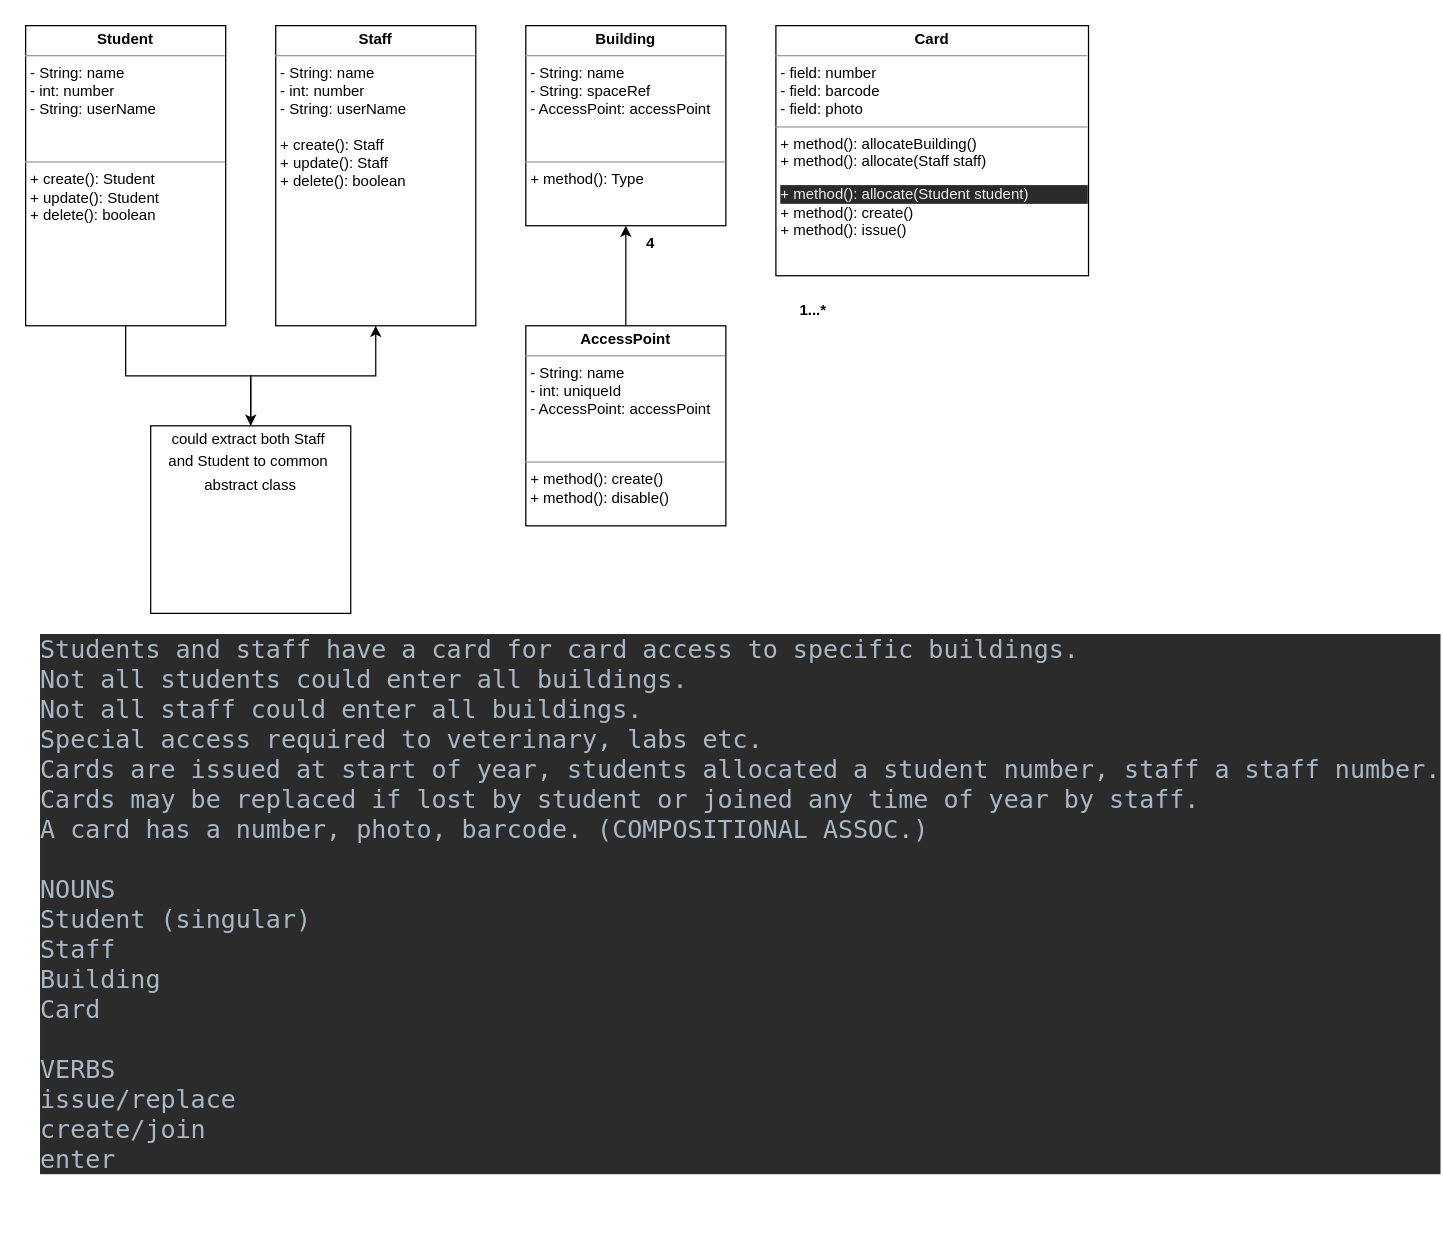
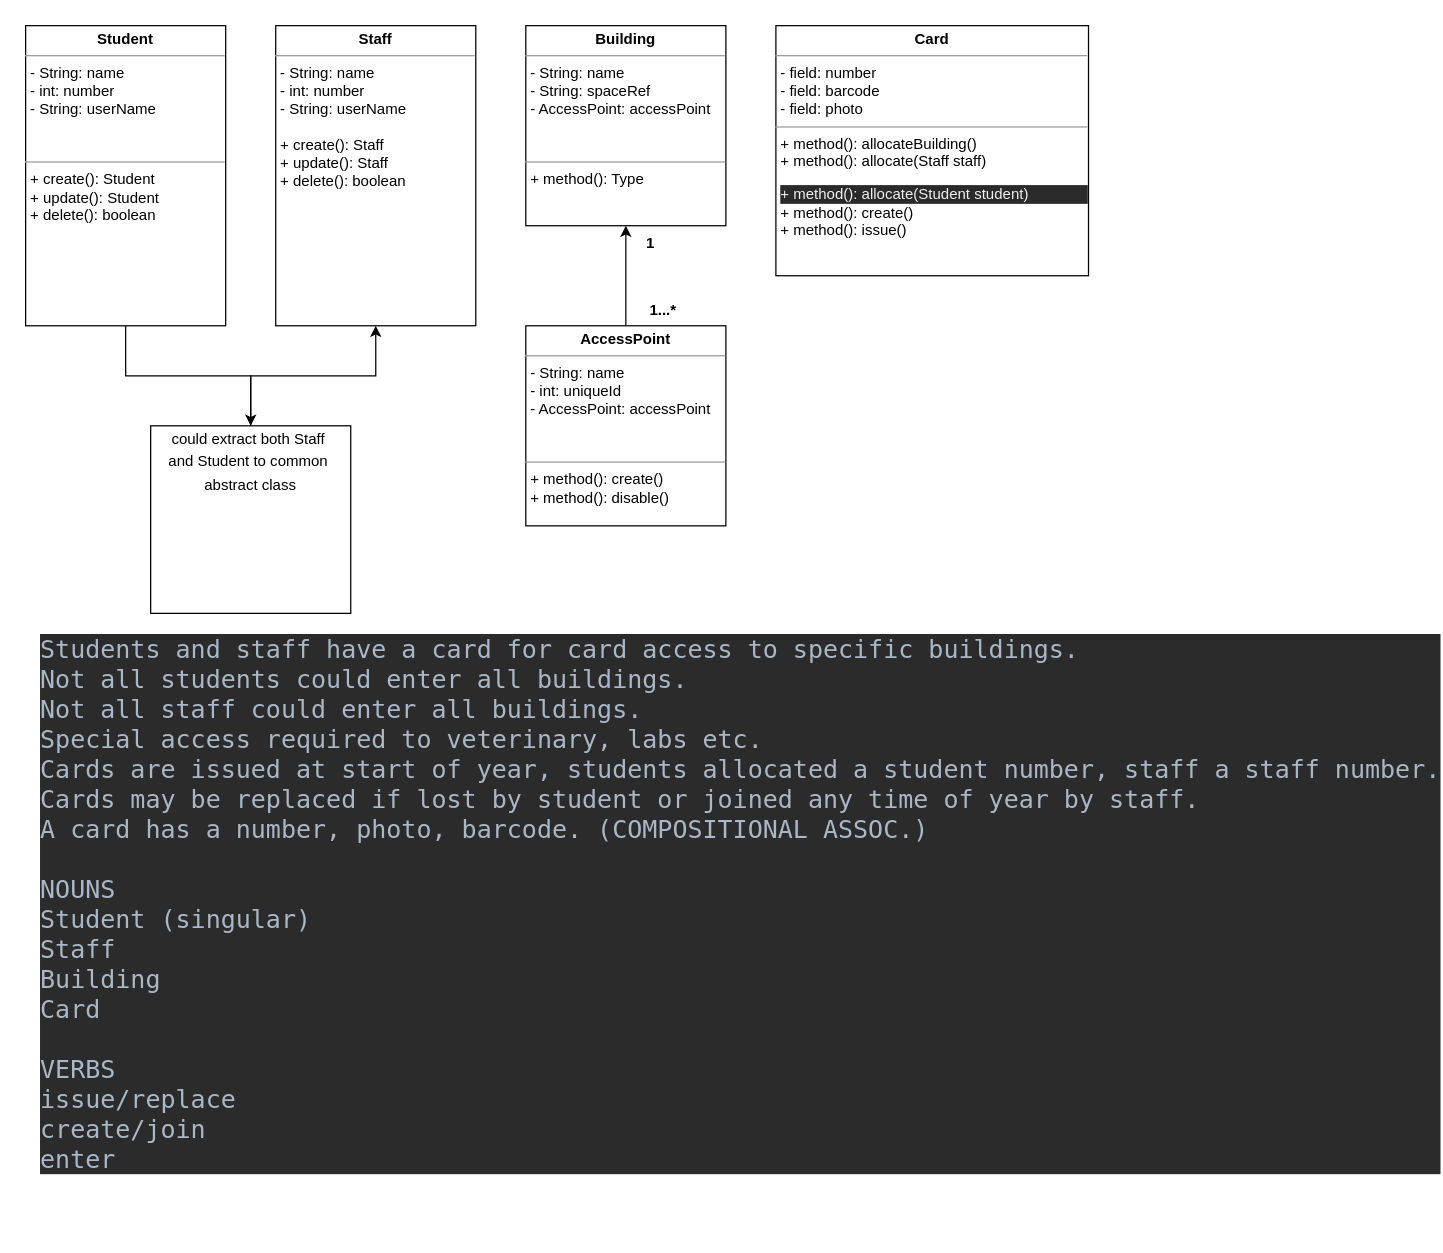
node "4": label "4" -> "1"
node "1...*": moved (813, 309) -> (663, 309)
